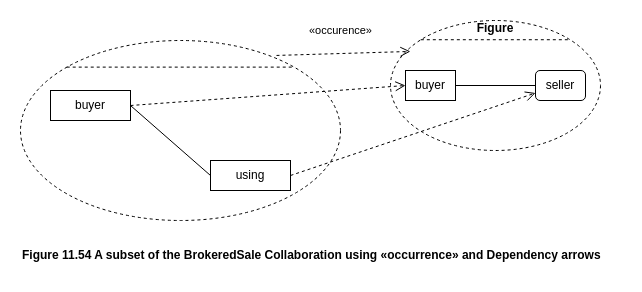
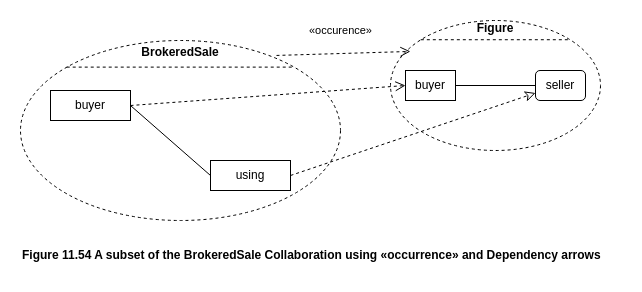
node "BrokeredSale": added
edge "using" -> "seller": arrowhead open -> classic
